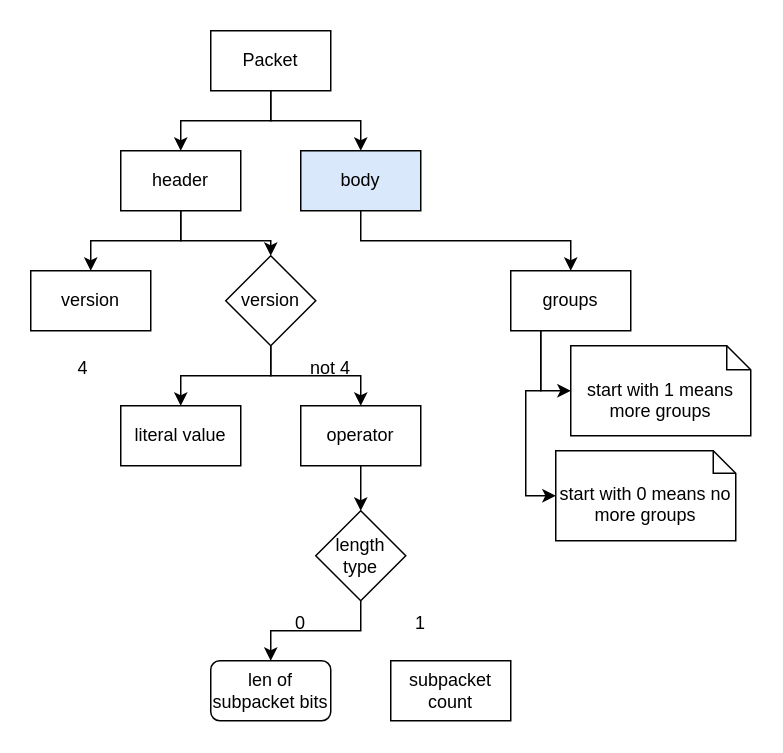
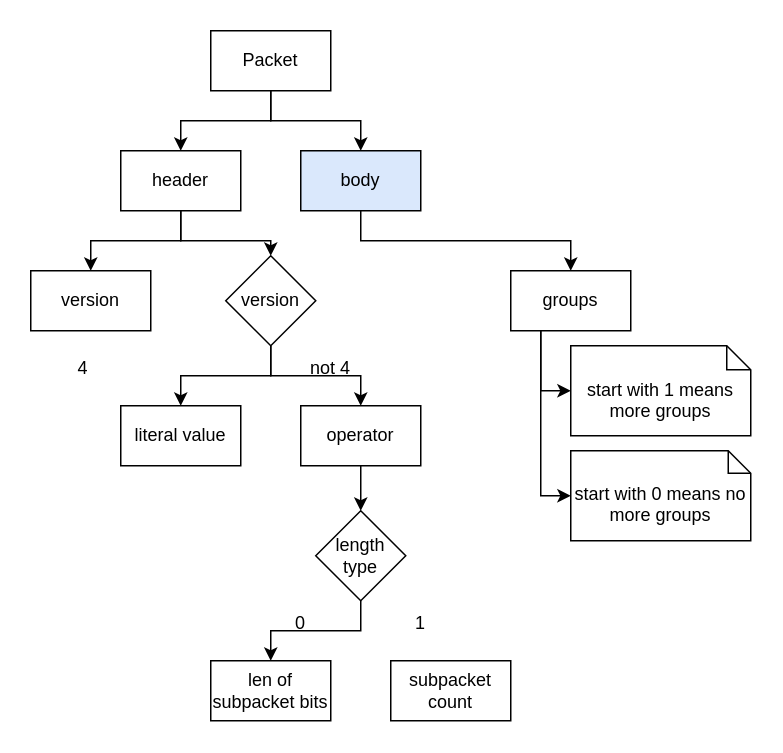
node "start with 0 means no more groups": moved (646, 496) -> (661, 496)
node "len of subpacket bits": shape rounded rectangle -> rectangle
